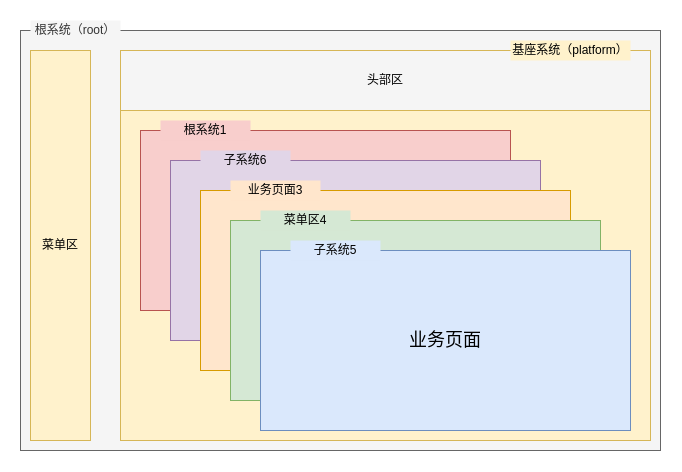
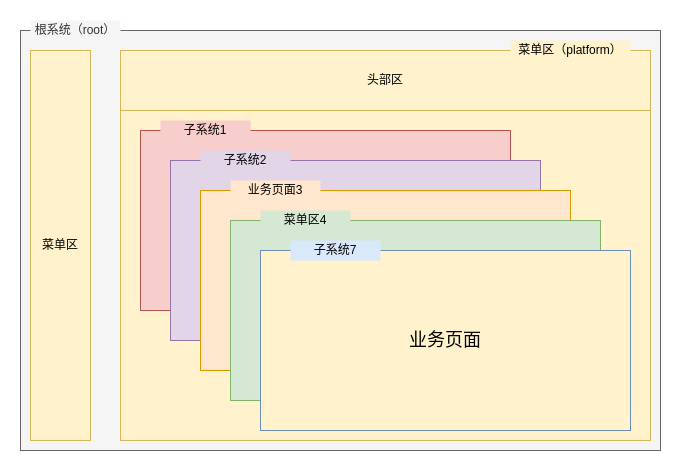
node "基座系统（platform）": label "基座系统（platform）" -> "菜单区（platform）"
node "头部区": fillcolor #f5f5f5 -> #fff2cc
node "根系统1": label "根系统1" -> "子系统1"
node "子系统6": label "子系统6" -> "子系统2"
node "子系统5": label "子系统5" -> "子系统7"
node "业务页面": fillcolor #dae8fc -> #fff2cc
